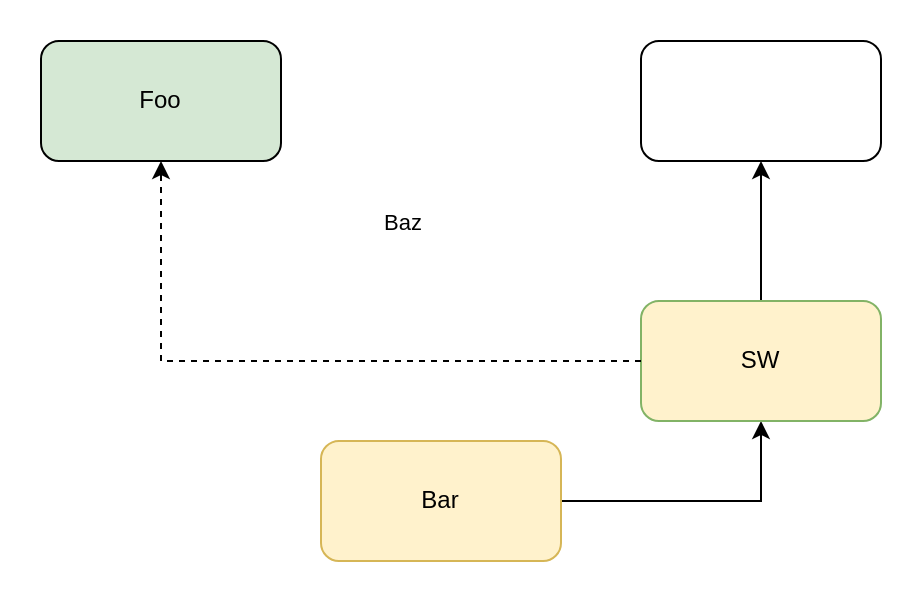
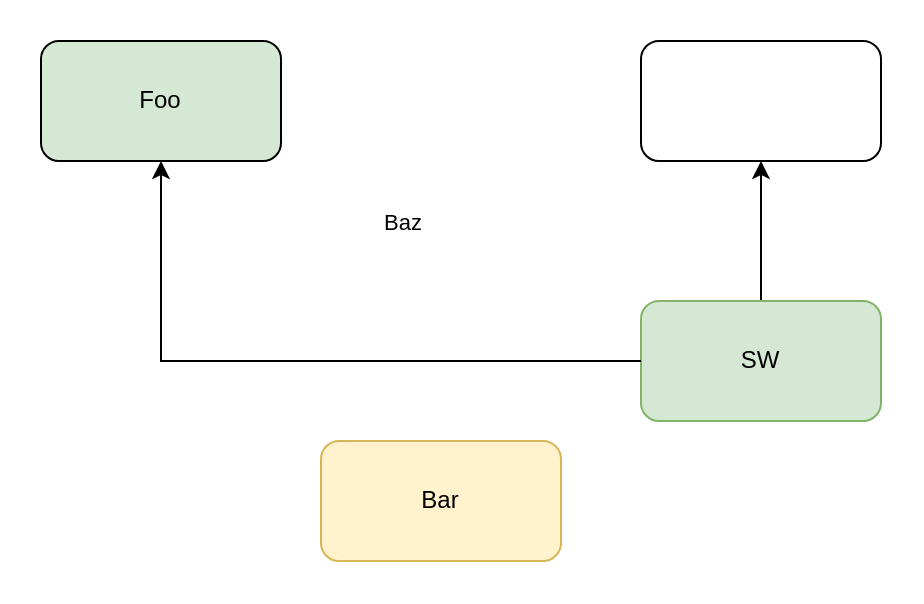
edge "SW" -> "Foo": style dashed -> solid
node "SW": fillcolor #fff2cc -> #d5e8d4
edge "Bar" -> "SW": removed
